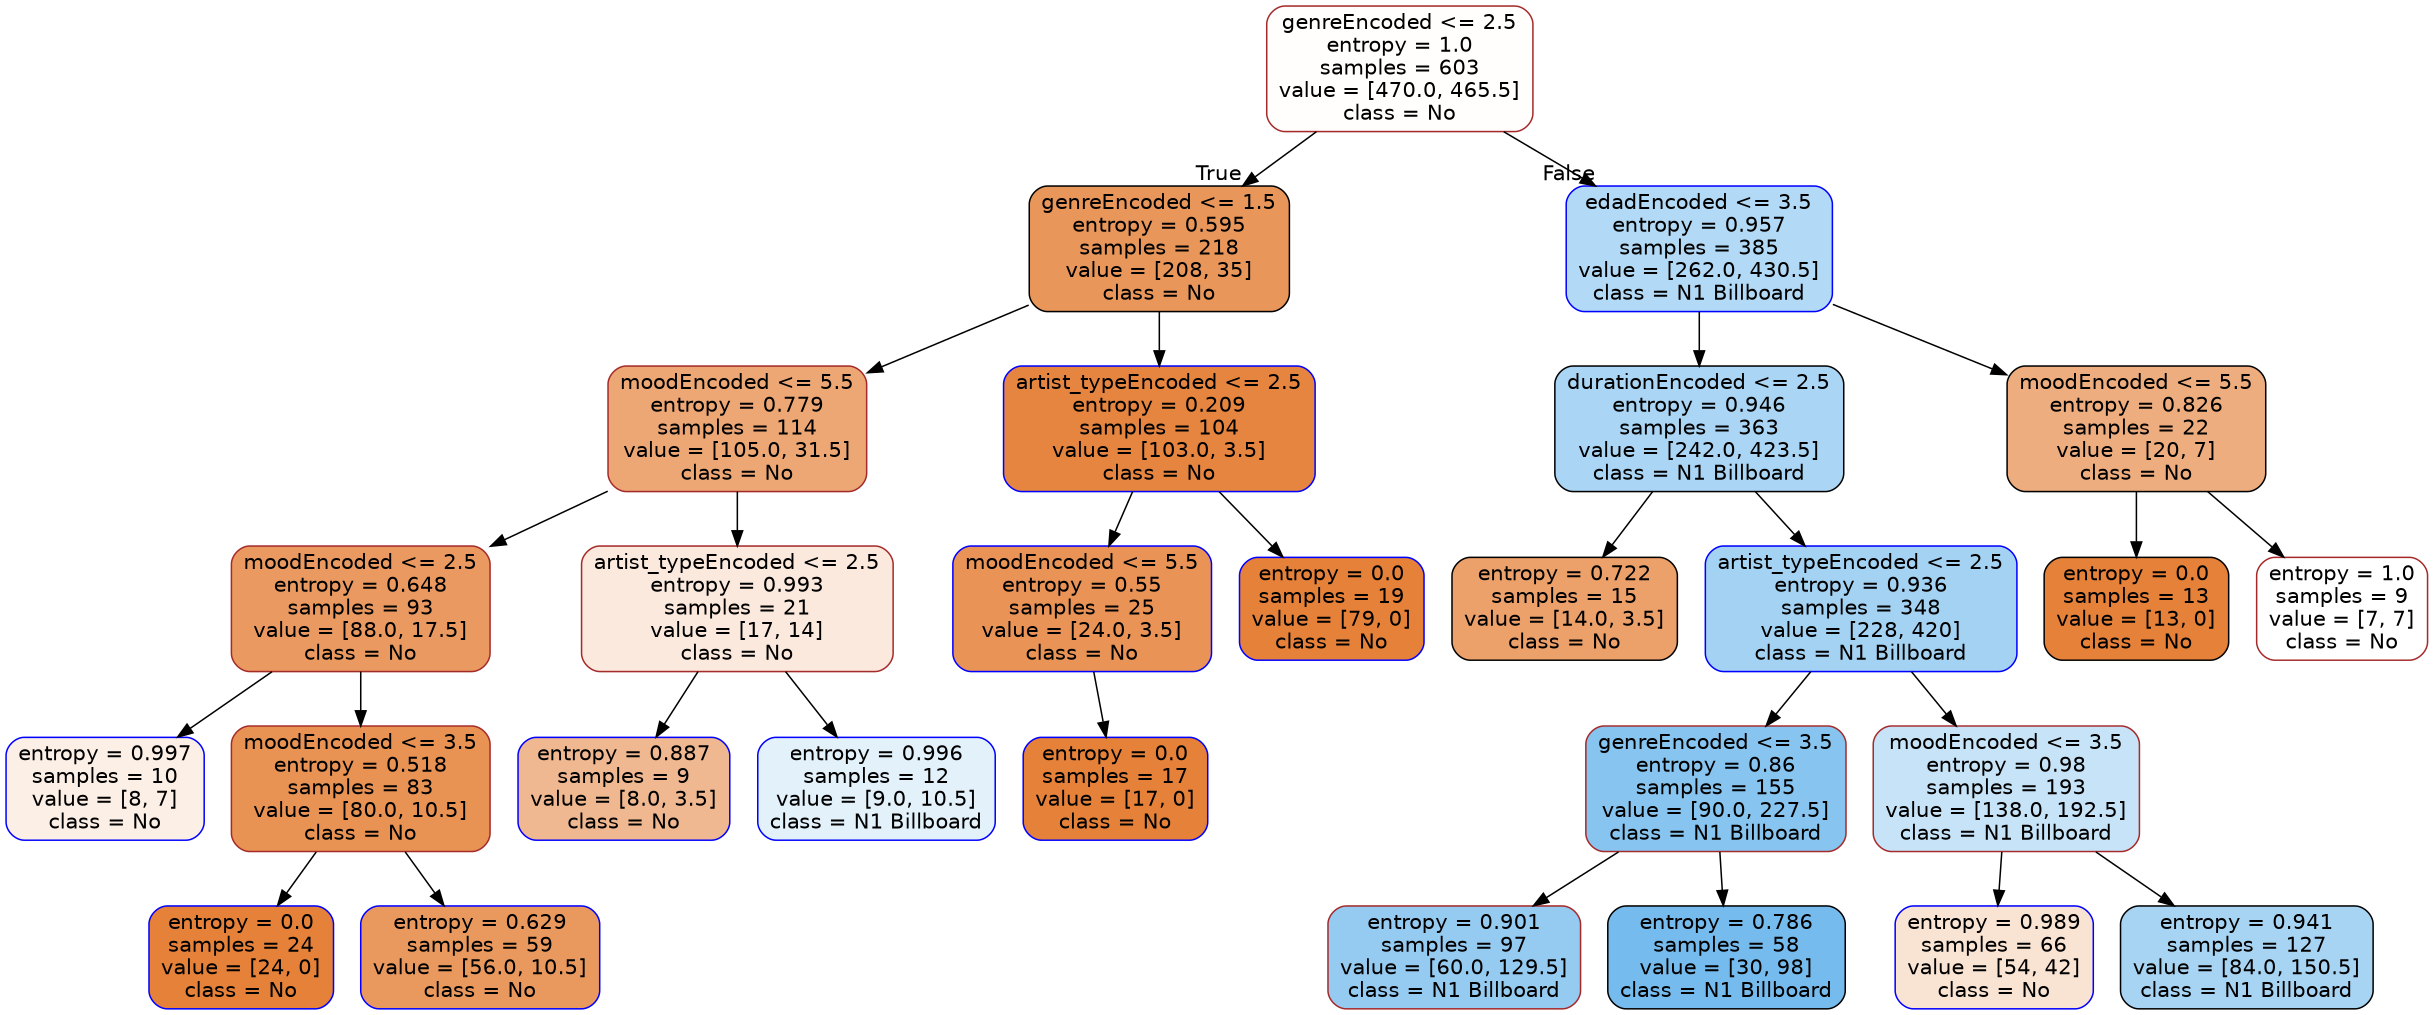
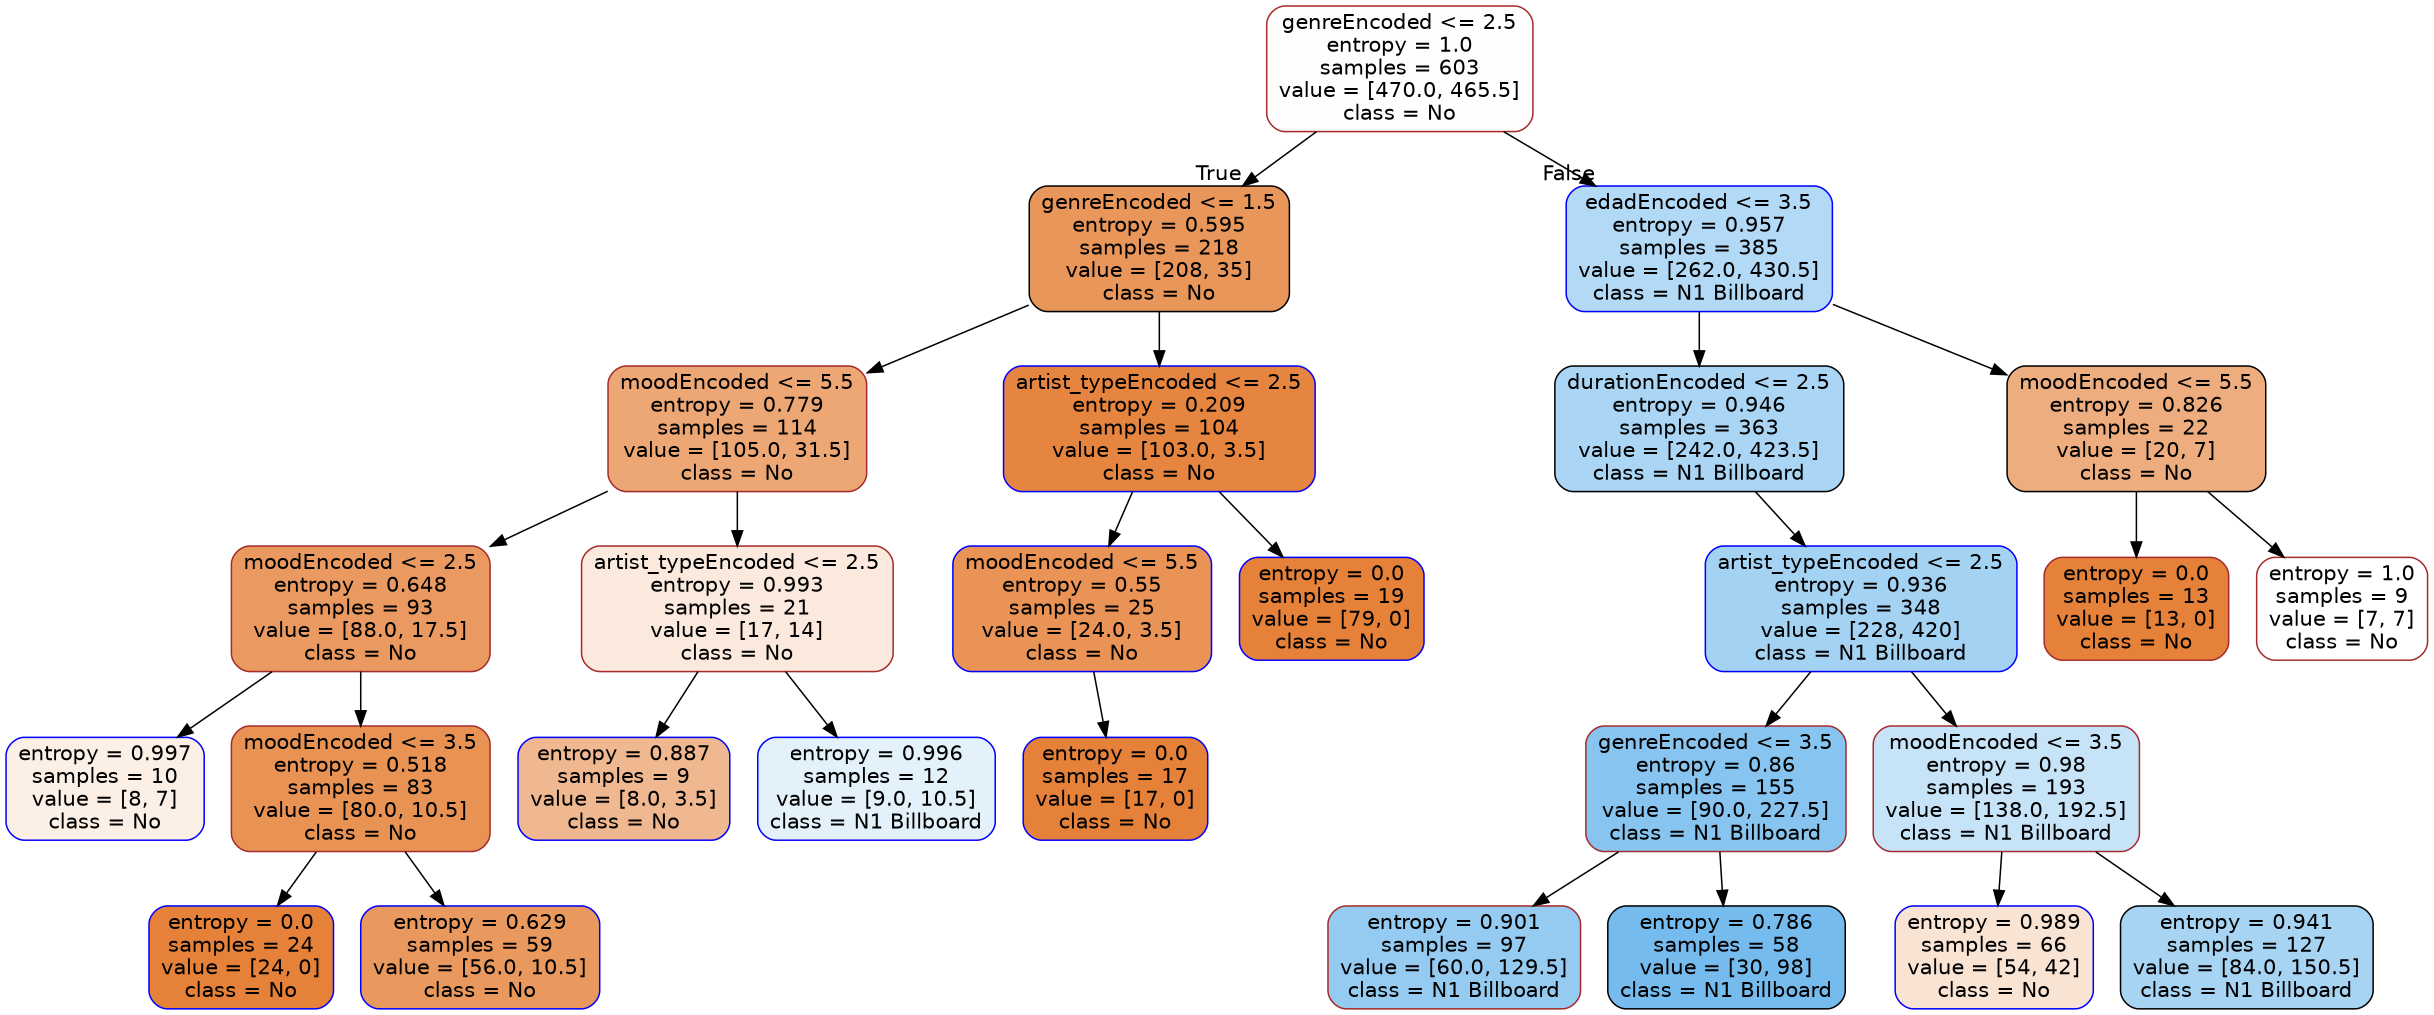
node "entropy = 0.722 samples = 15 value = [14.0, 3.5] class = No": removed
node "entropy = 0.0 samples = 13 value = [13, 0] class = No": color black -> brown
